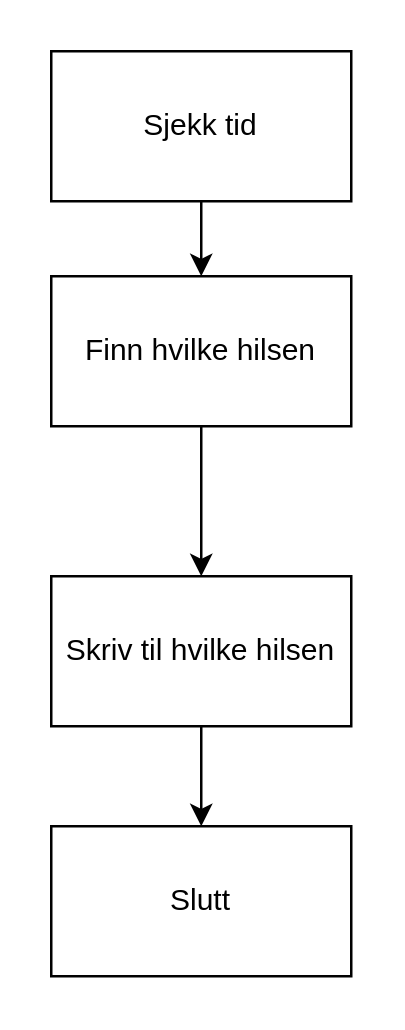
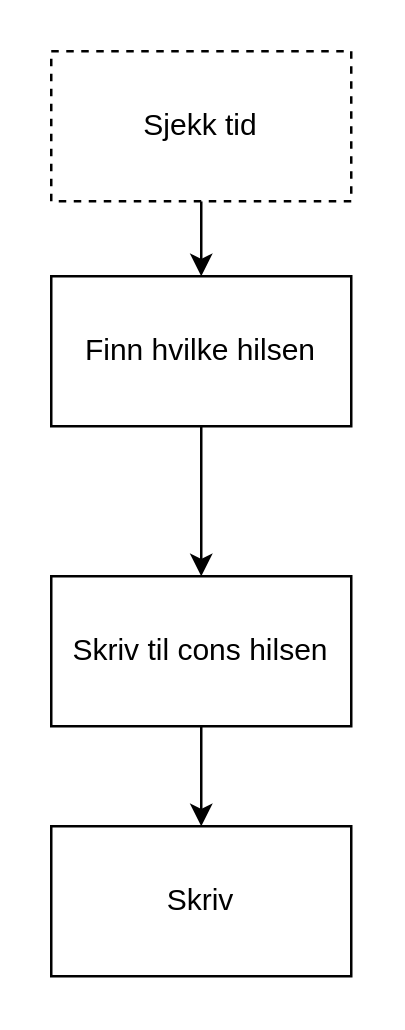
node "Sjekk tid": style solid -> dashed
node "Skriv til hvilke hilsen": label "Skriv til hvilke hilsen" -> "Skriv til cons hilsen"
node "Slutt": label "Slutt" -> "Skriv"
